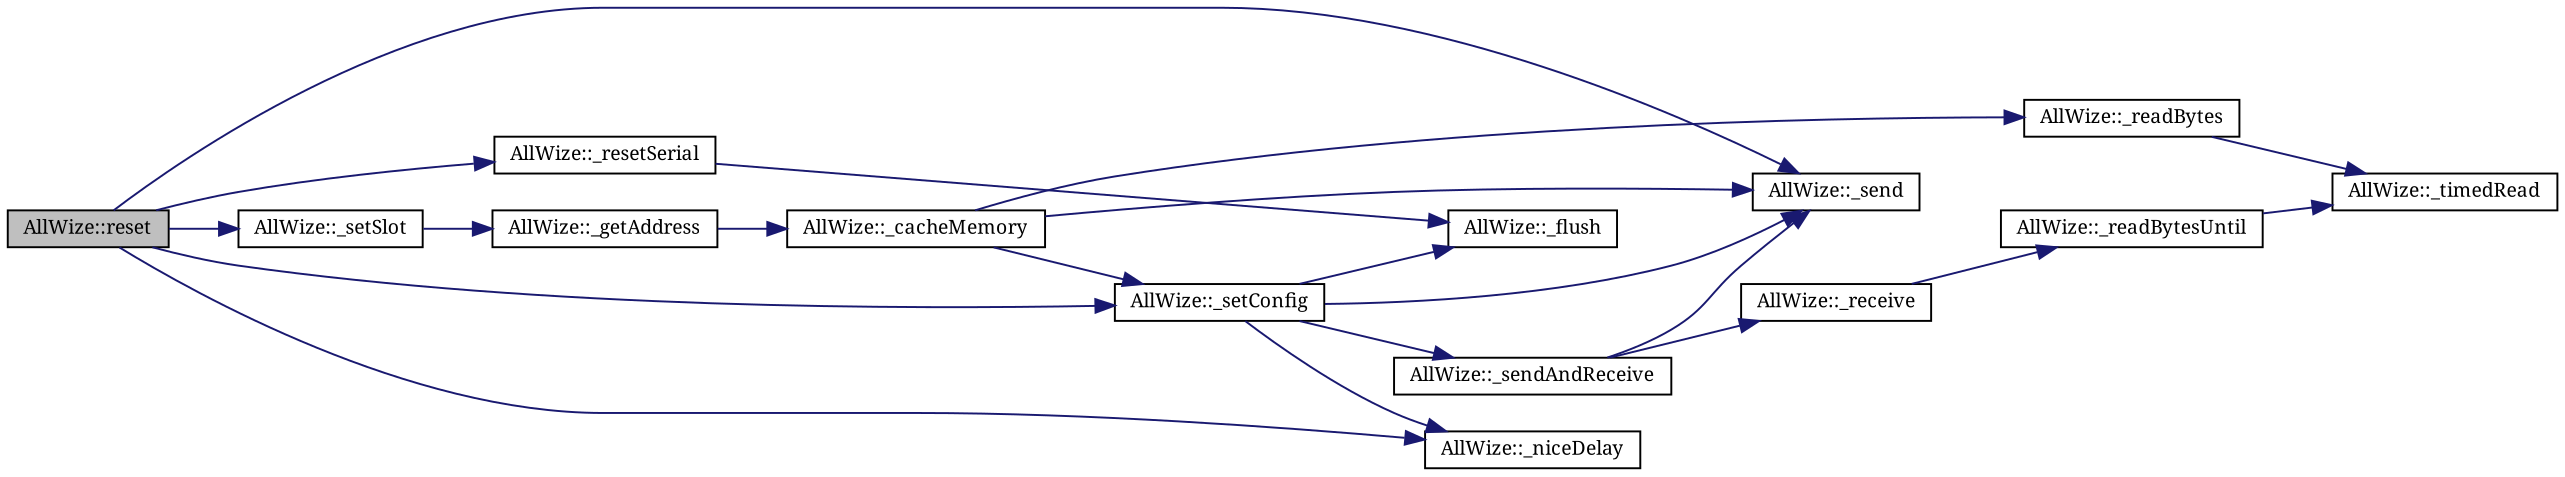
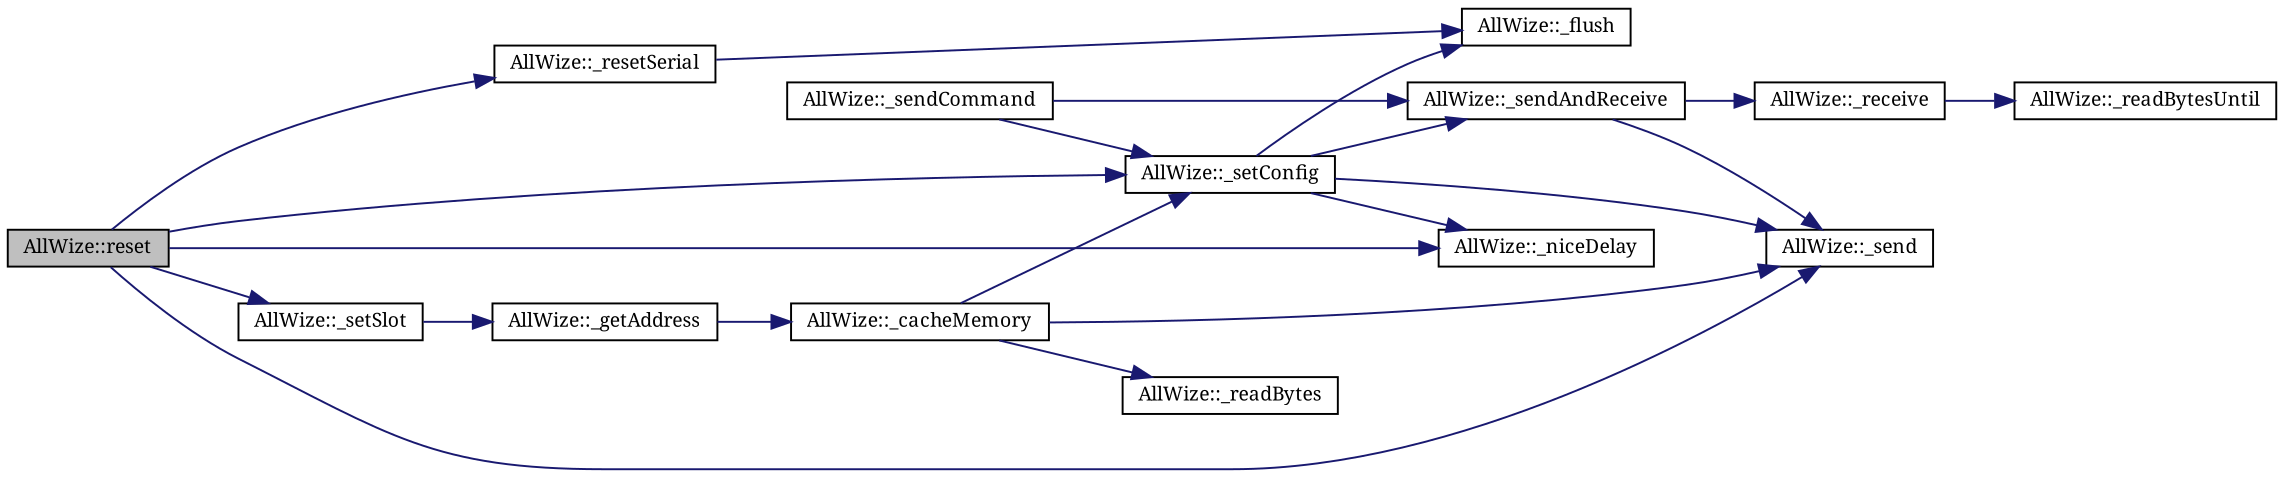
node "AllWize::_sendCommand": added
node "AllWize::_timedRead": removed
